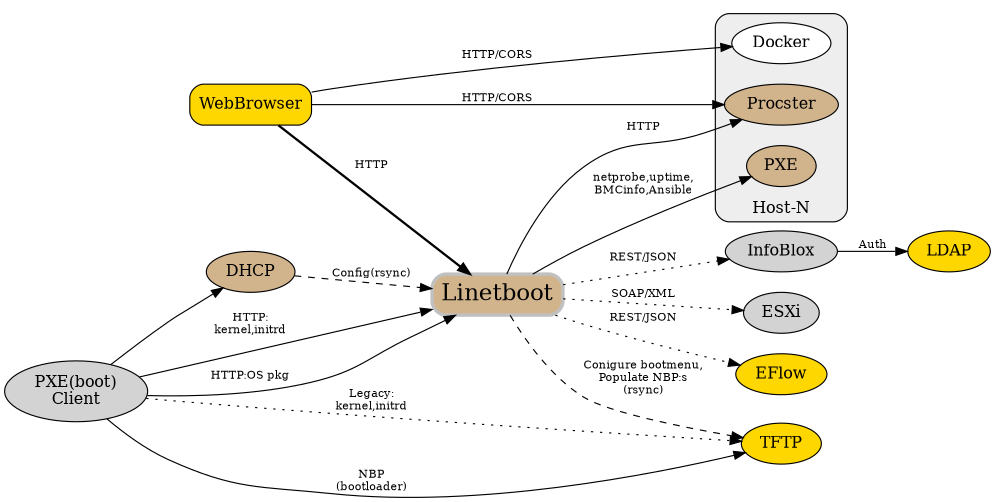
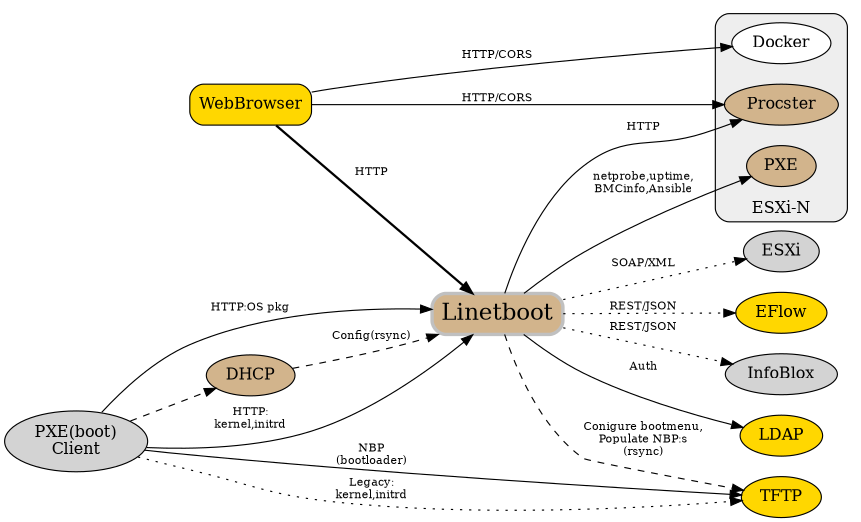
cluster "Host-N": label "Host-N" -> "ESXi-N"
edge "InfoBlox" -> "LDAP": now "Linetboot" -> "LDAP"
edge "PXE(boot) Client" -> "DHCP": style solid -> dashed
